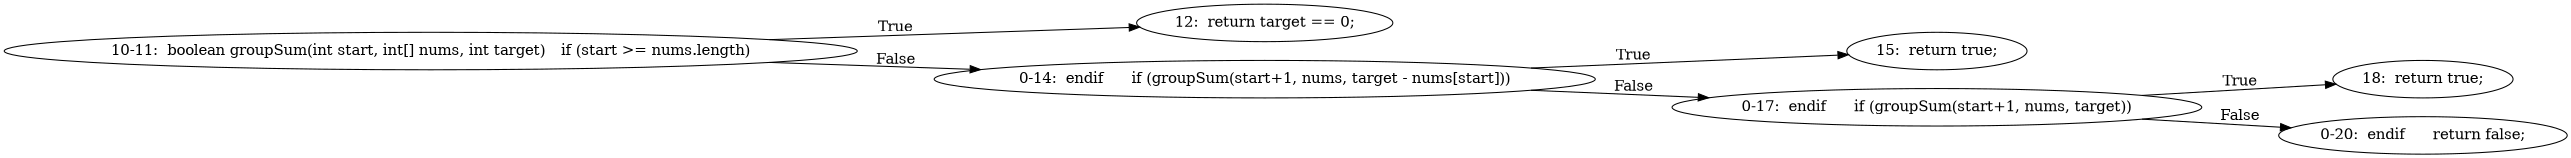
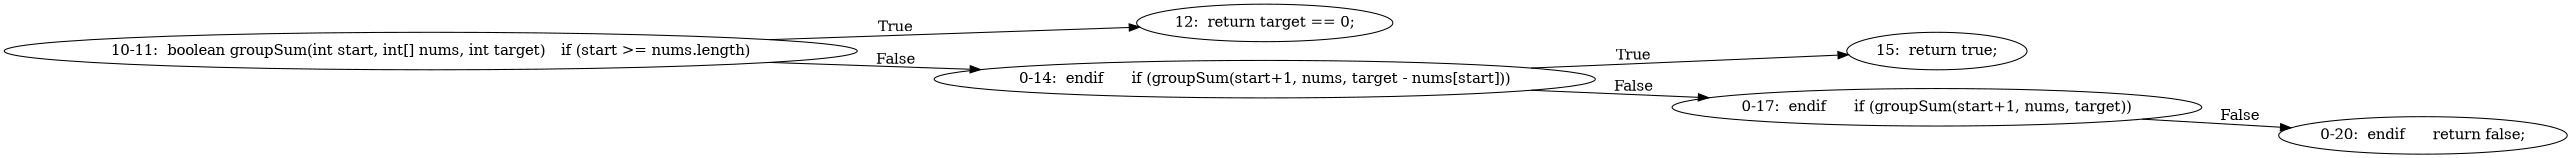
node "18:  return true;": removed
